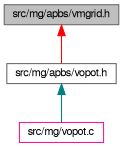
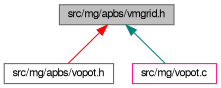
edge "src/mg/vopot.c" -> "src/mg/apbs/vopot.h": now "src/mg/vopot.c" -> "src/mg/apbs/vmgrid.h"
